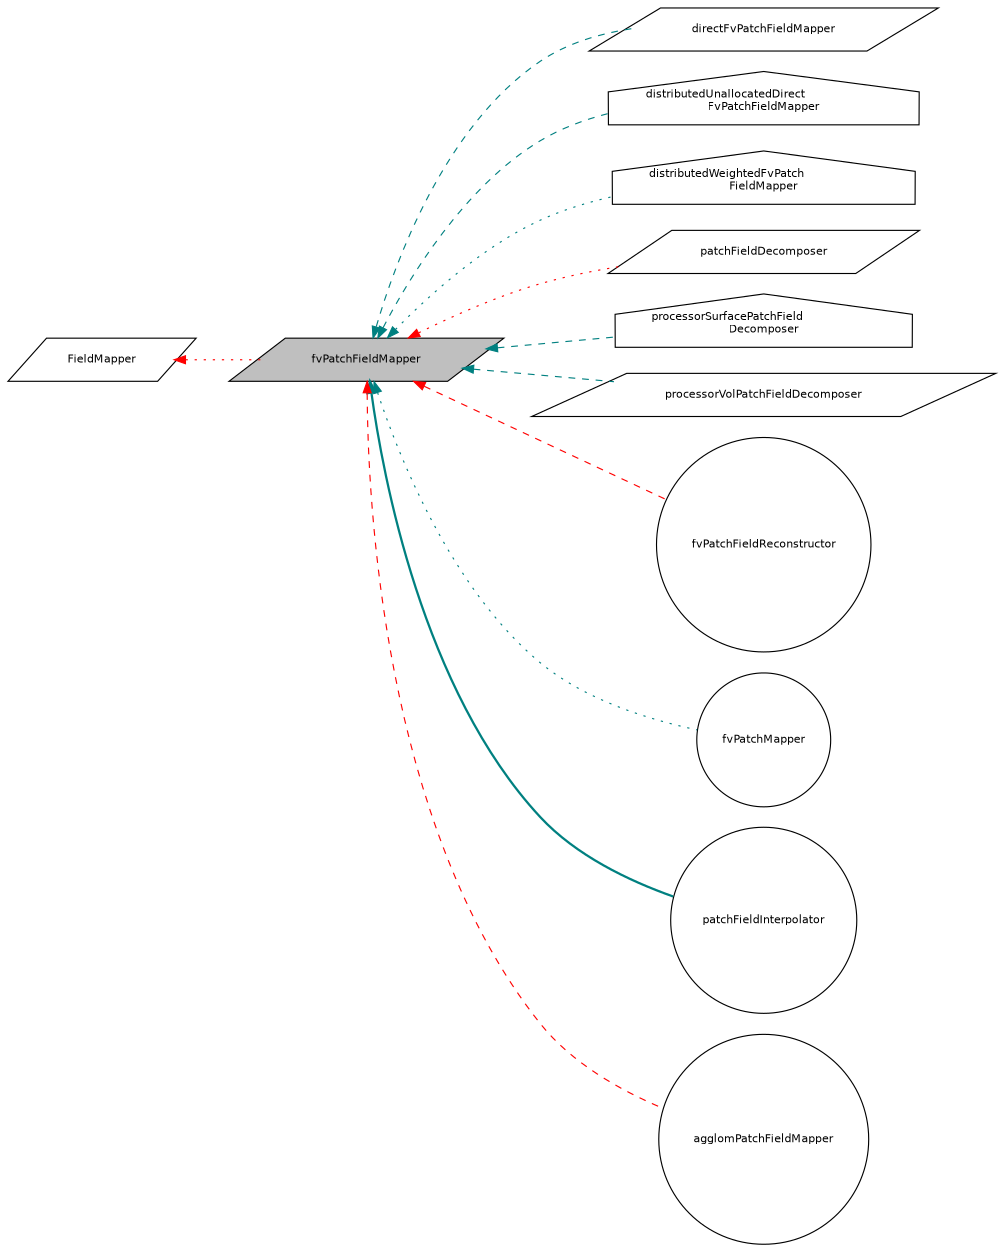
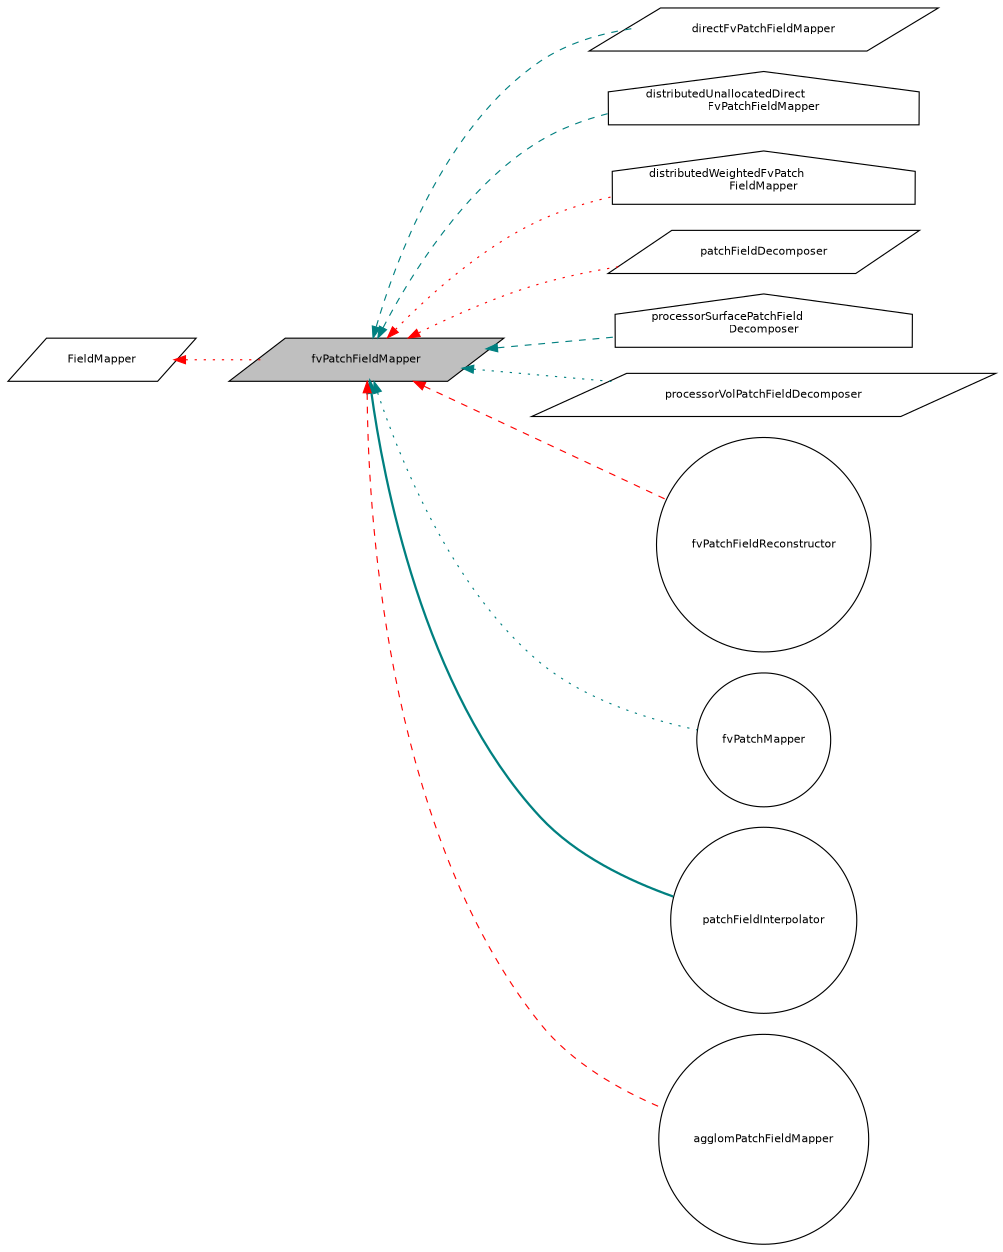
edge "distributedWeightedFvPatch FieldMapper" -> "fvPatchFieldMapper": color teal -> red
edge "processorVolPatchFieldDecomposer" -> "fvPatchFieldMapper": style dashed -> dotted
